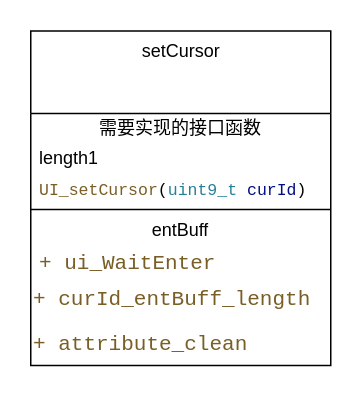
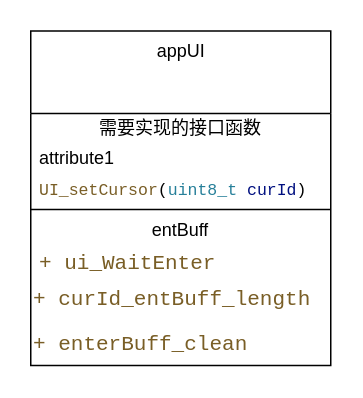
node "setCursor": label "setCursor" -> "appUI"
node "length1": label "length1" -> "attribute1"
node "UI_setCursor(uint9_t curId)": label "UI_setCursor(uint9_t curId)" -> "UI_setCursor(uint8_t curId)"
node "+ attribute_clean": label "+ attribute_clean" -> "+ enterBuff_clean"
